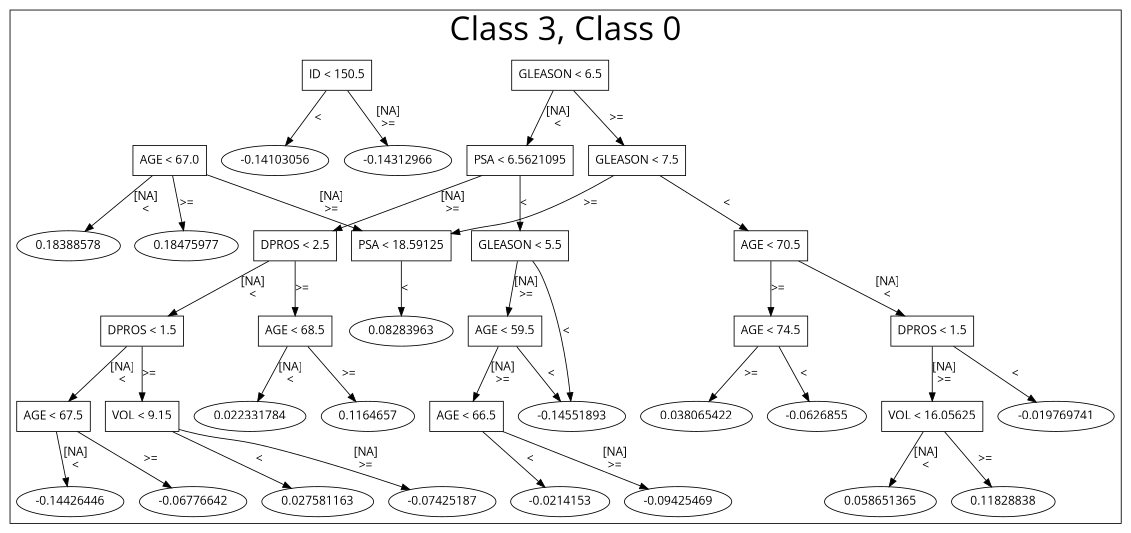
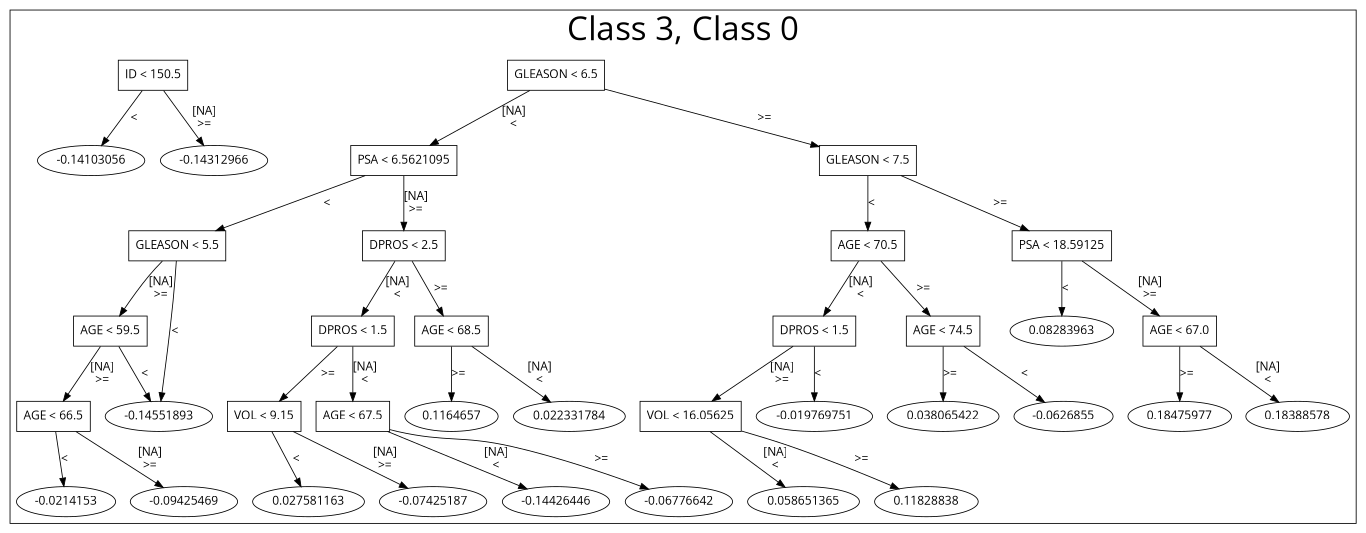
edge "AGE < 67.0" -> "PSA < 18.59125": reversed
node "-0.019769741": label "-0.019769741" -> "-0.019769751"
